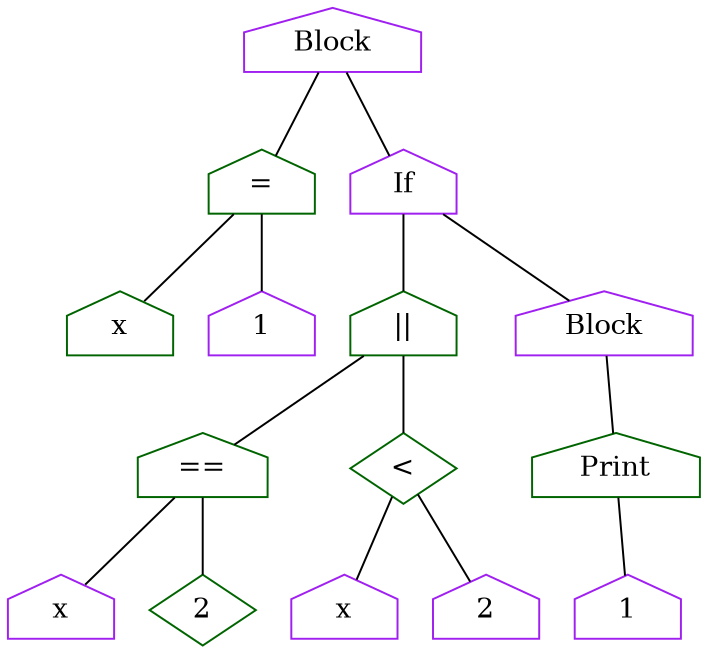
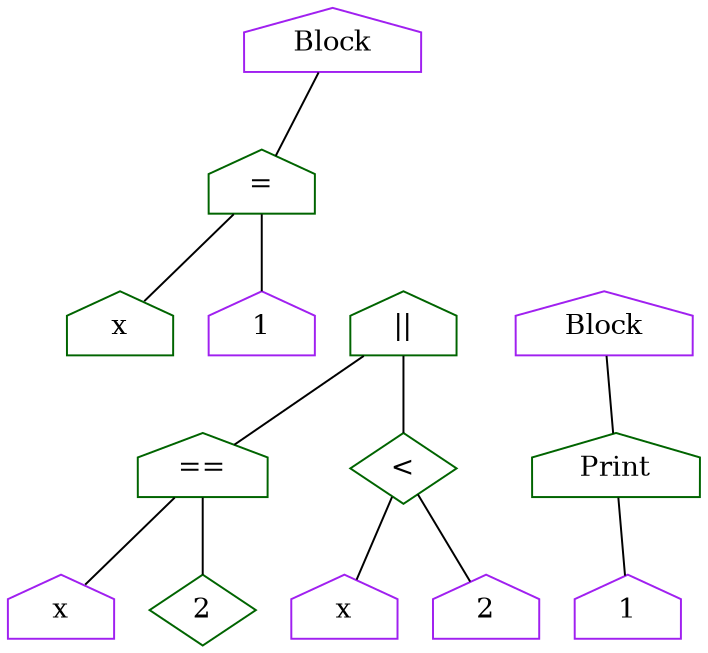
node "If": removed
